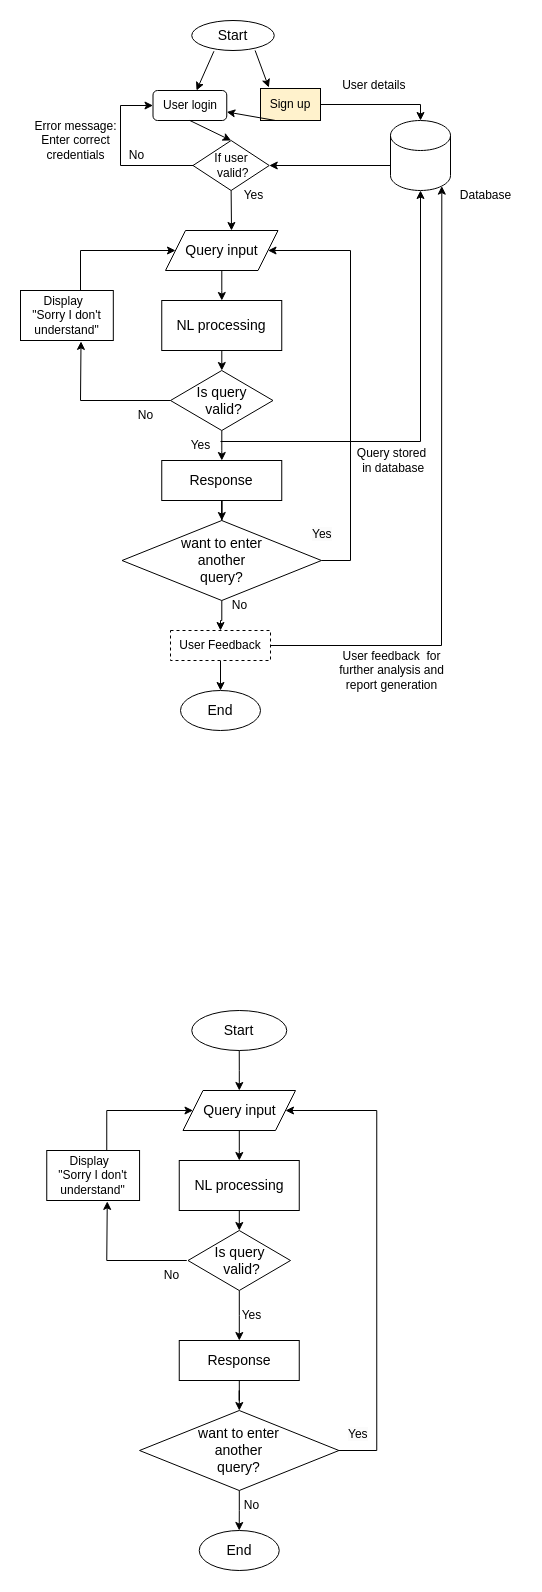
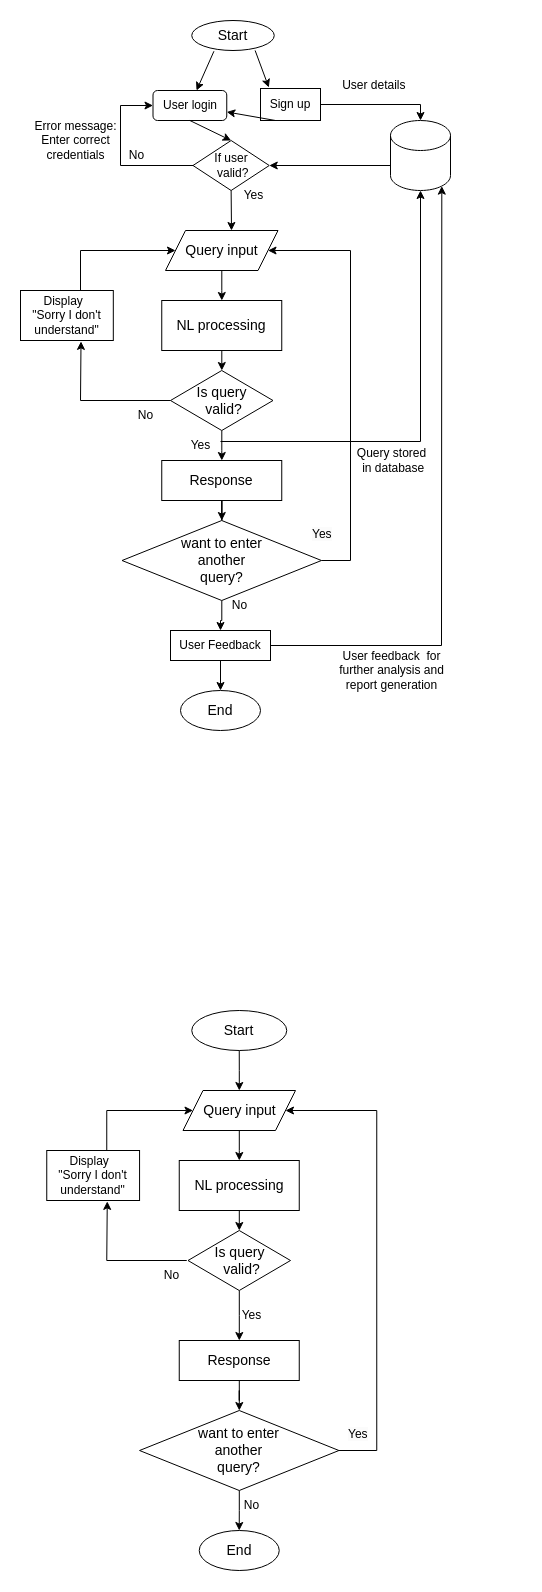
node "Sign up": fillcolor #fff2cc -> #ffffff
node "Database": removed
node "User Feedback": style dashed -> solid
